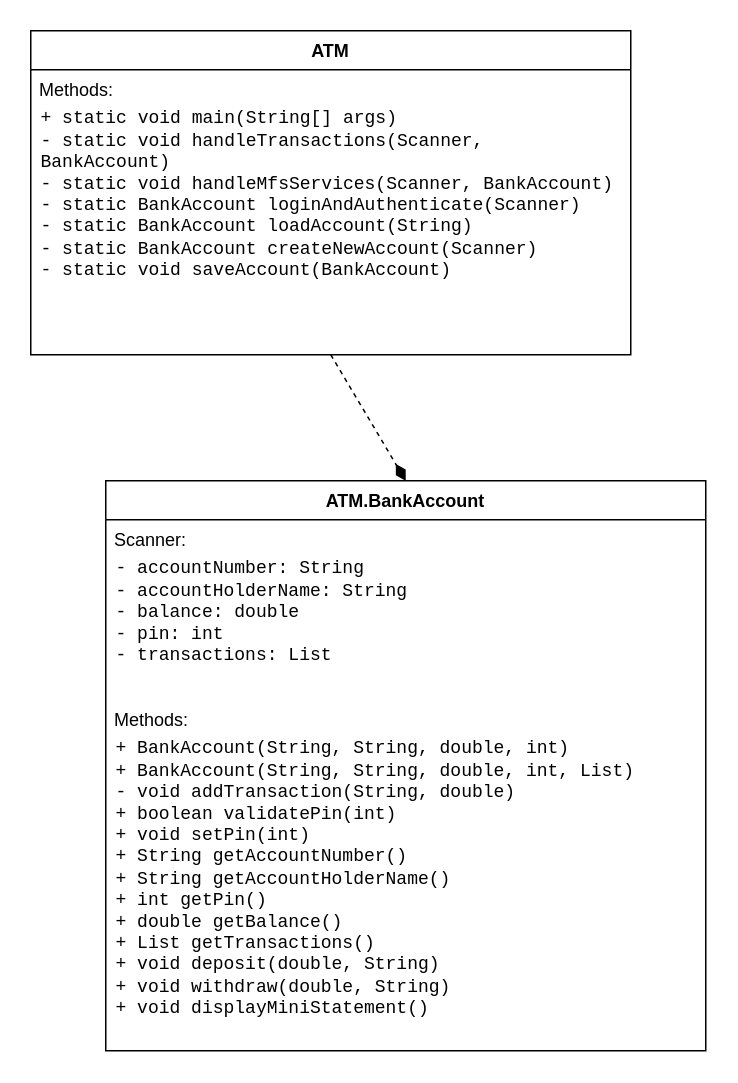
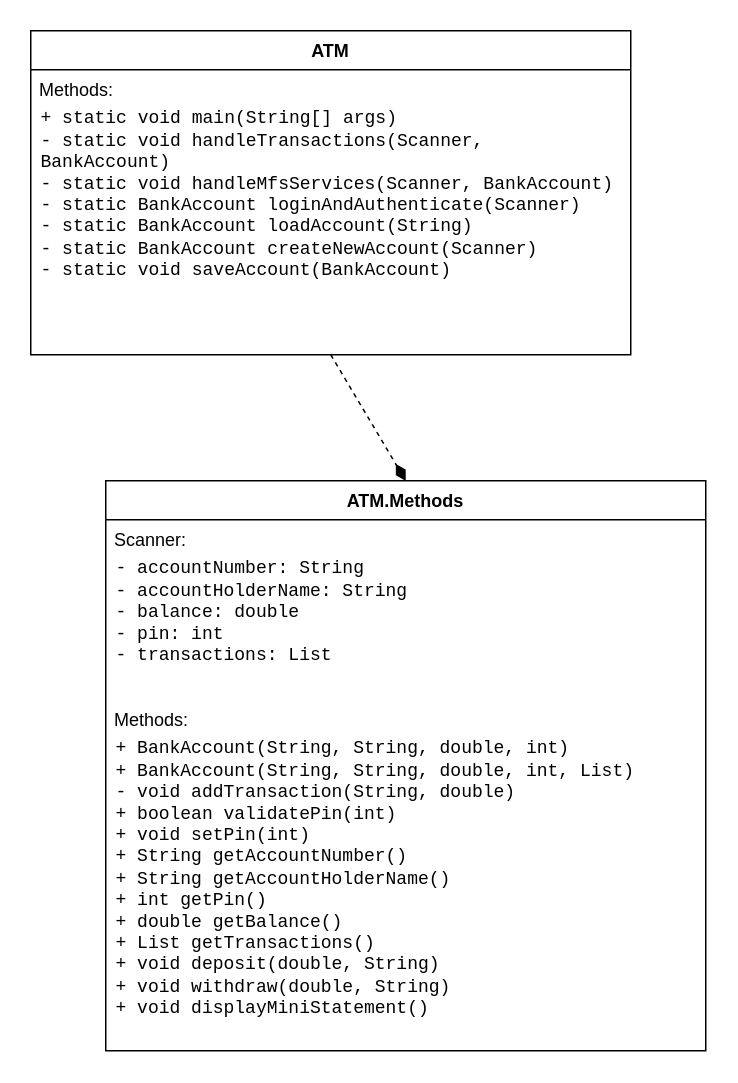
node "ATM.BankAccount": label "ATM.BankAccount" -> "ATM.Methods"
